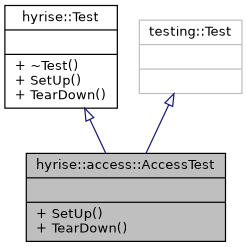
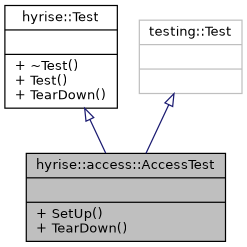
node "hyrise::Test": text "+ SetUp()" -> "+ Test()"
